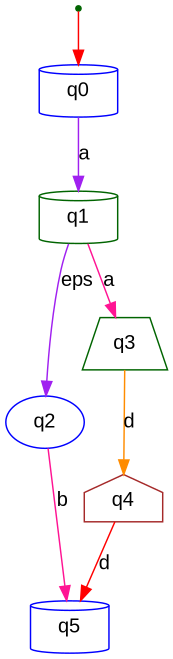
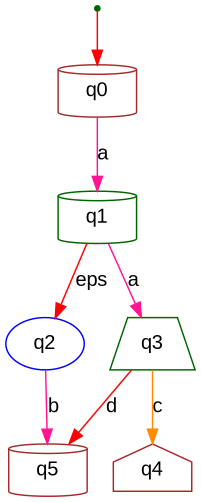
node "q0": color blue -> brown
edge "q0" -> "q1": color purple -> deeppink
edge "q1" -> "q2": color purple -> red
edge "q3" -> "q4": label "d" -> "c"
edge "q4" -> "q5": now "q3" -> "q5"
node "q5": color blue -> brown
